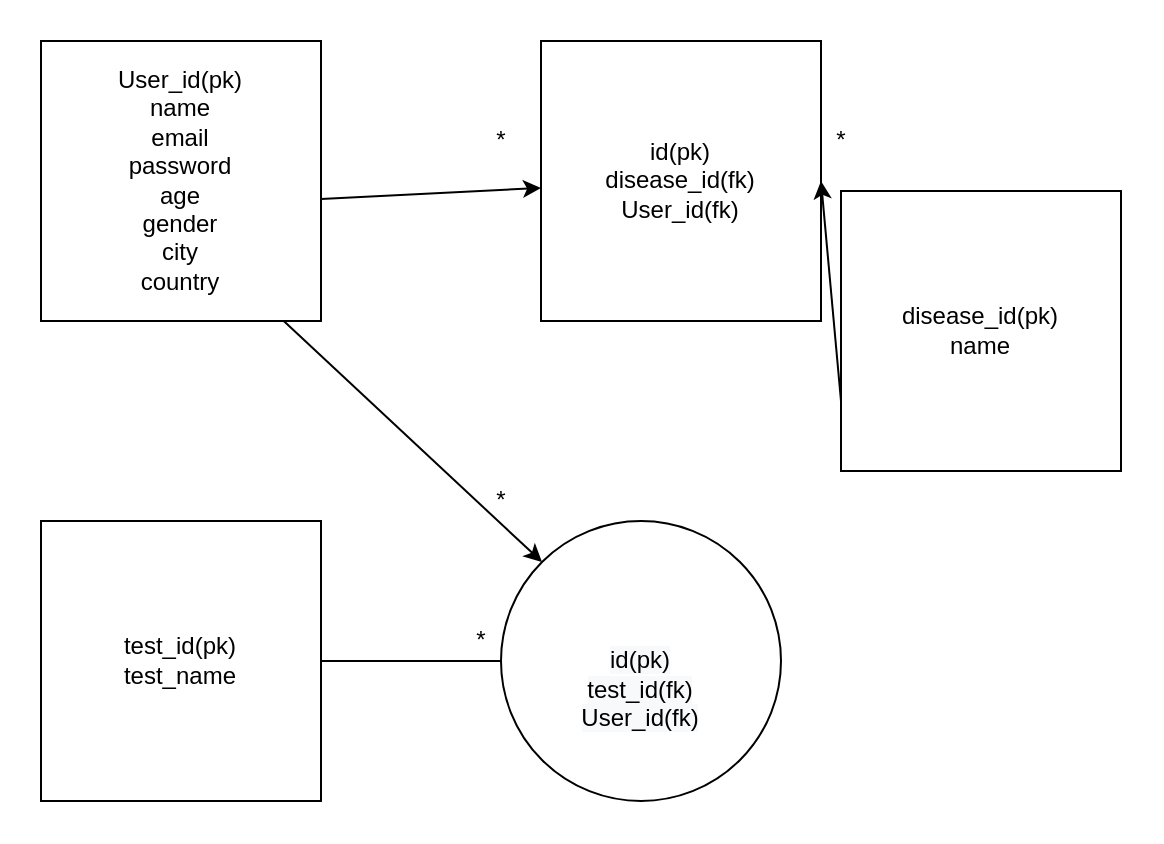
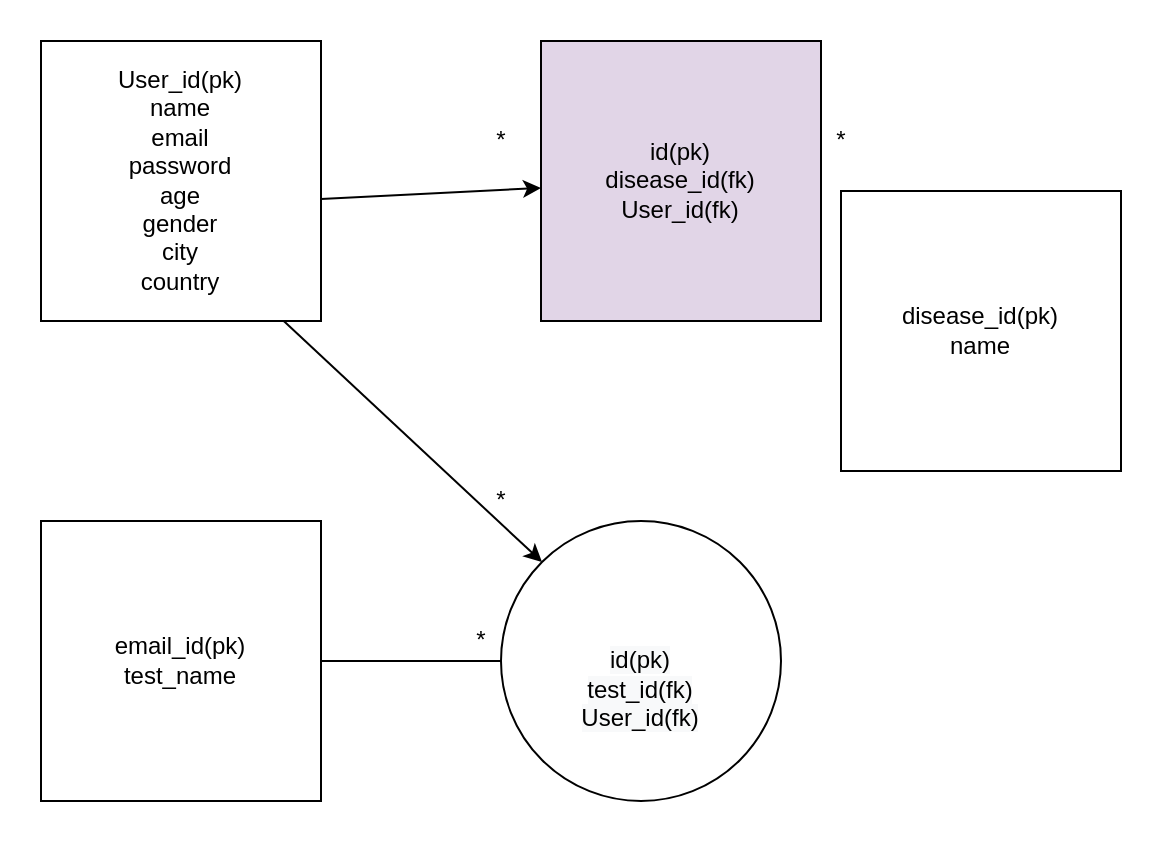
node "id(pk) disease_id(fk) User_id(fk)": fillcolor #ffffff -> #e1d5e7
edge "disease_id(pk) name" -> "id(pk) disease_id(fk) User_id(fk)": removed
node "test_id(pk) test_name": label "test_id(pk) test_name" -> "email_id(pk) test_name"
